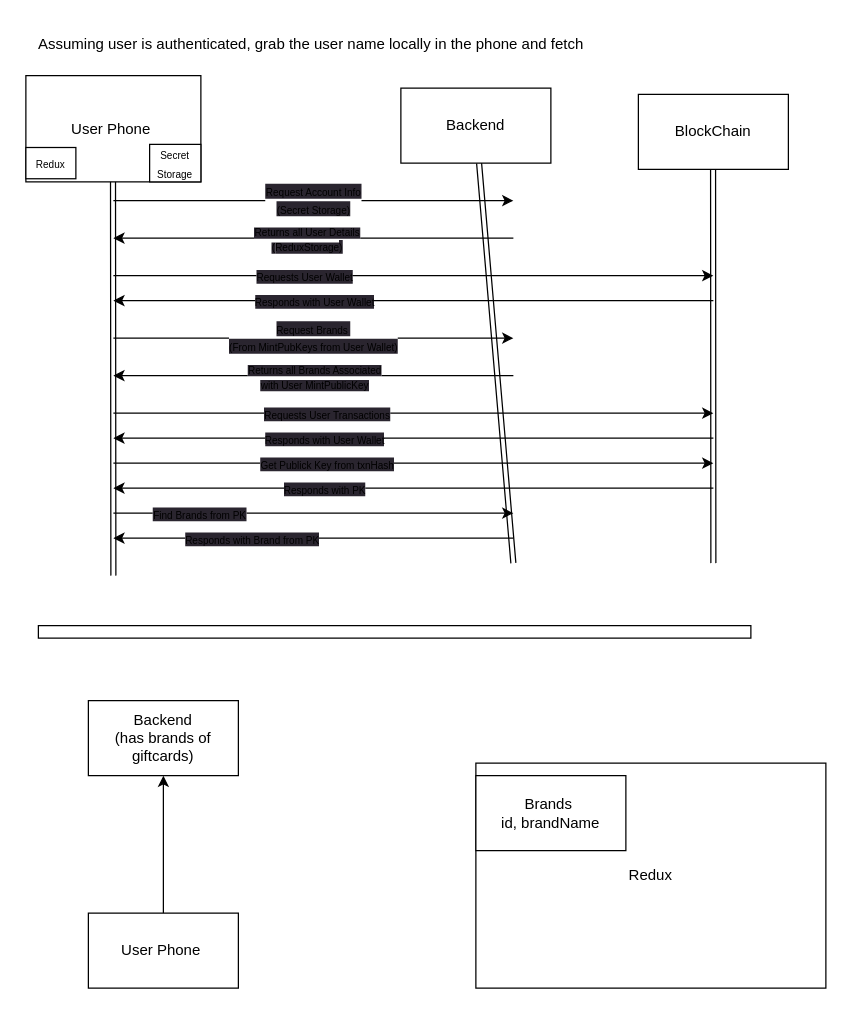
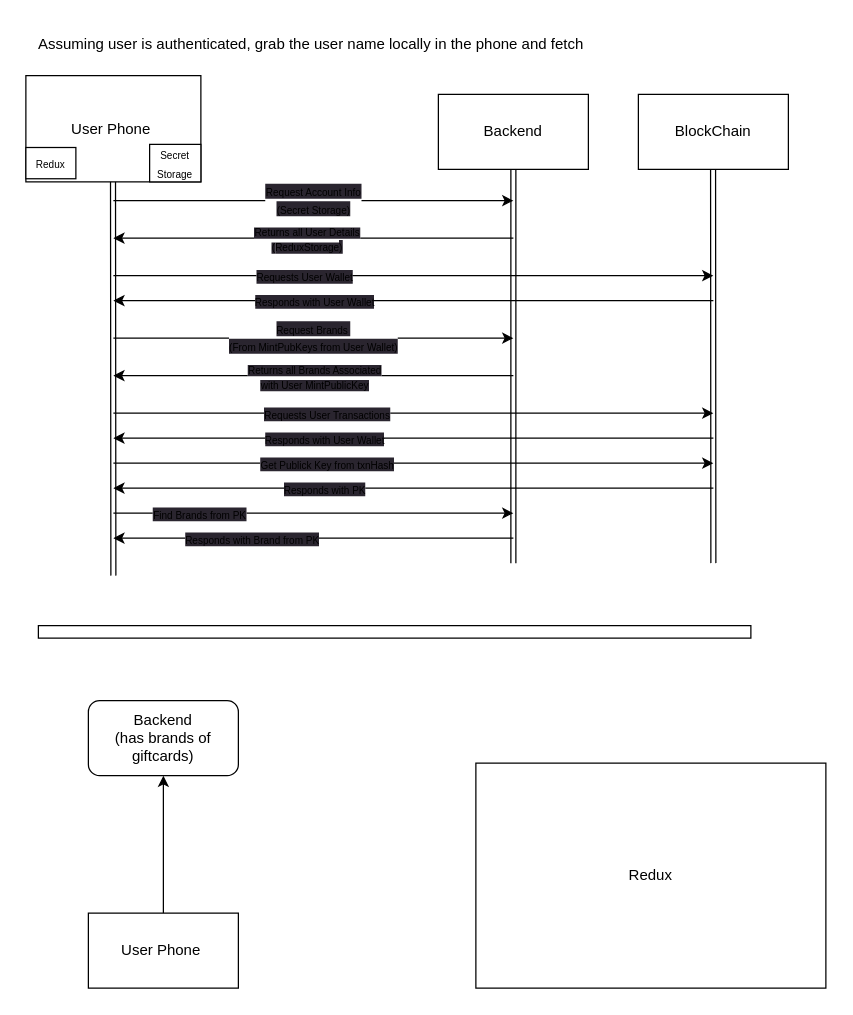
node "Backend": moved (476, 126) -> (513, 132)
node "Backend (has brands of giftcards)": shape rectangle -> rounded rectangle
node "Brands id, brandName": removed
